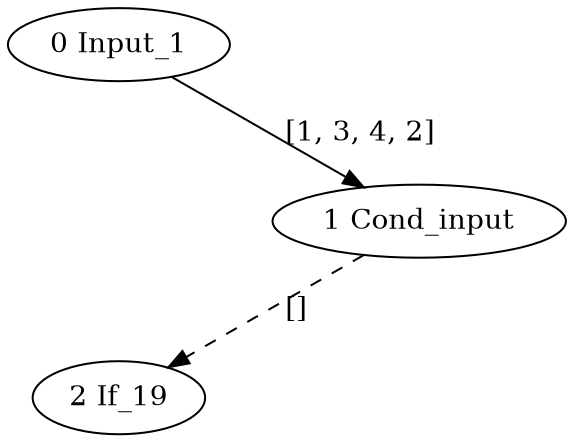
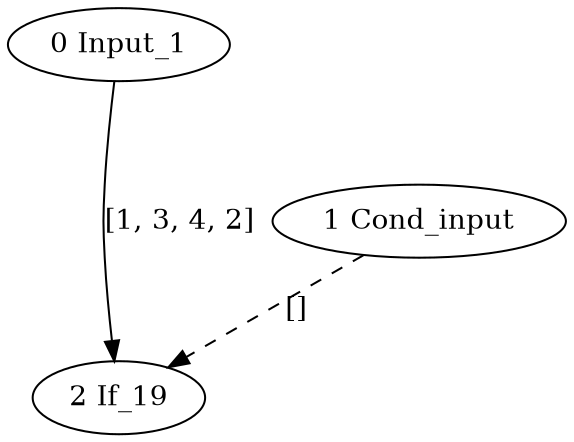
edge "0 Input_1" -> "1 Cond_input": now "0 Input_1" -> "2 If_19"
